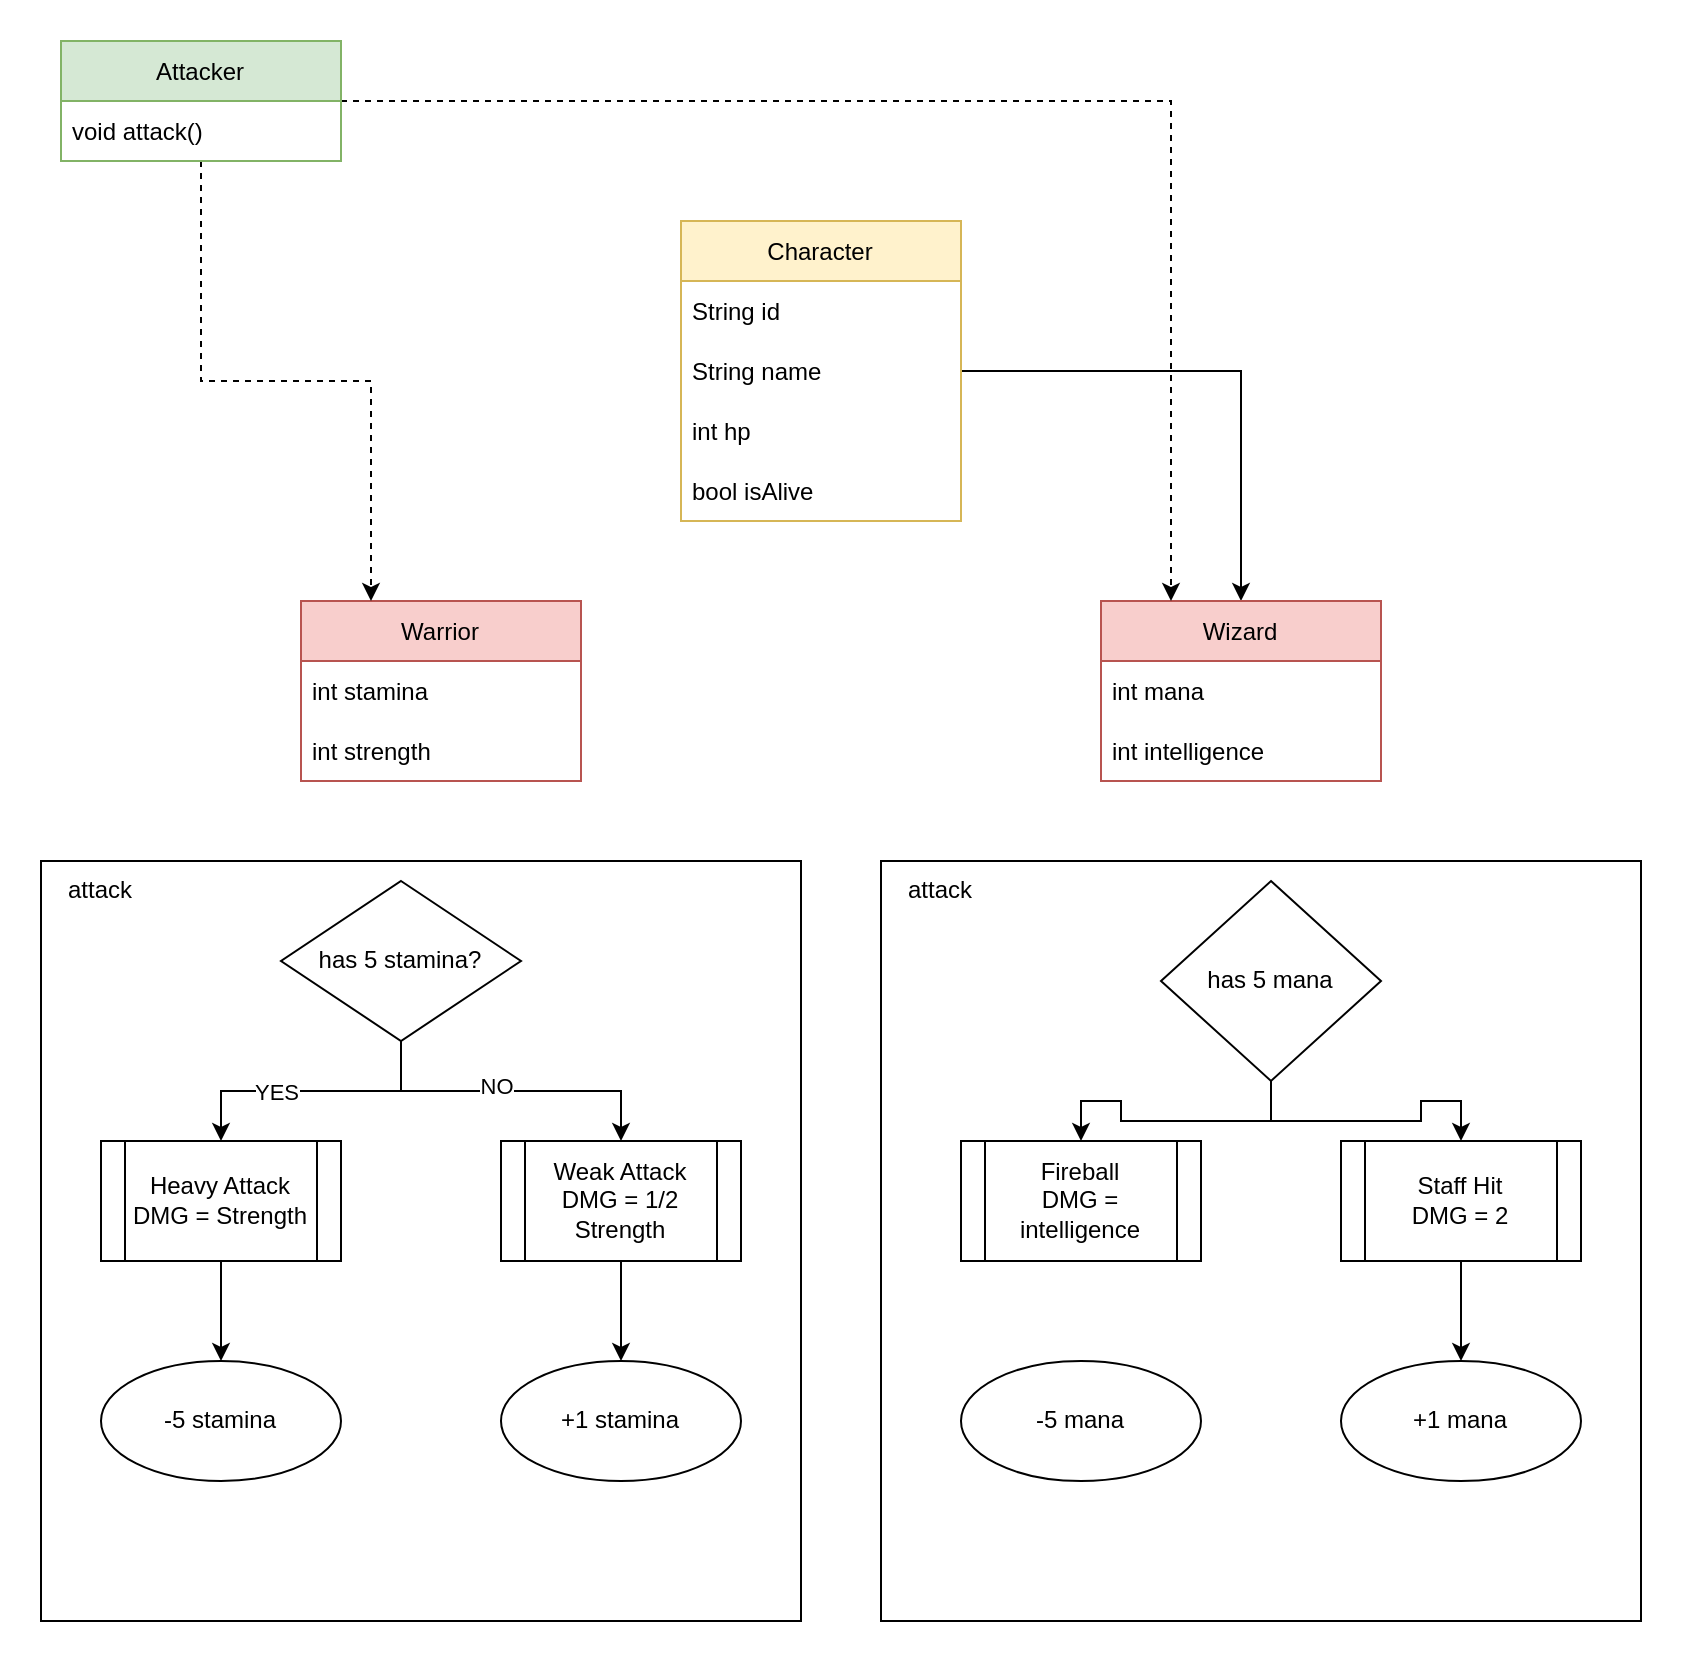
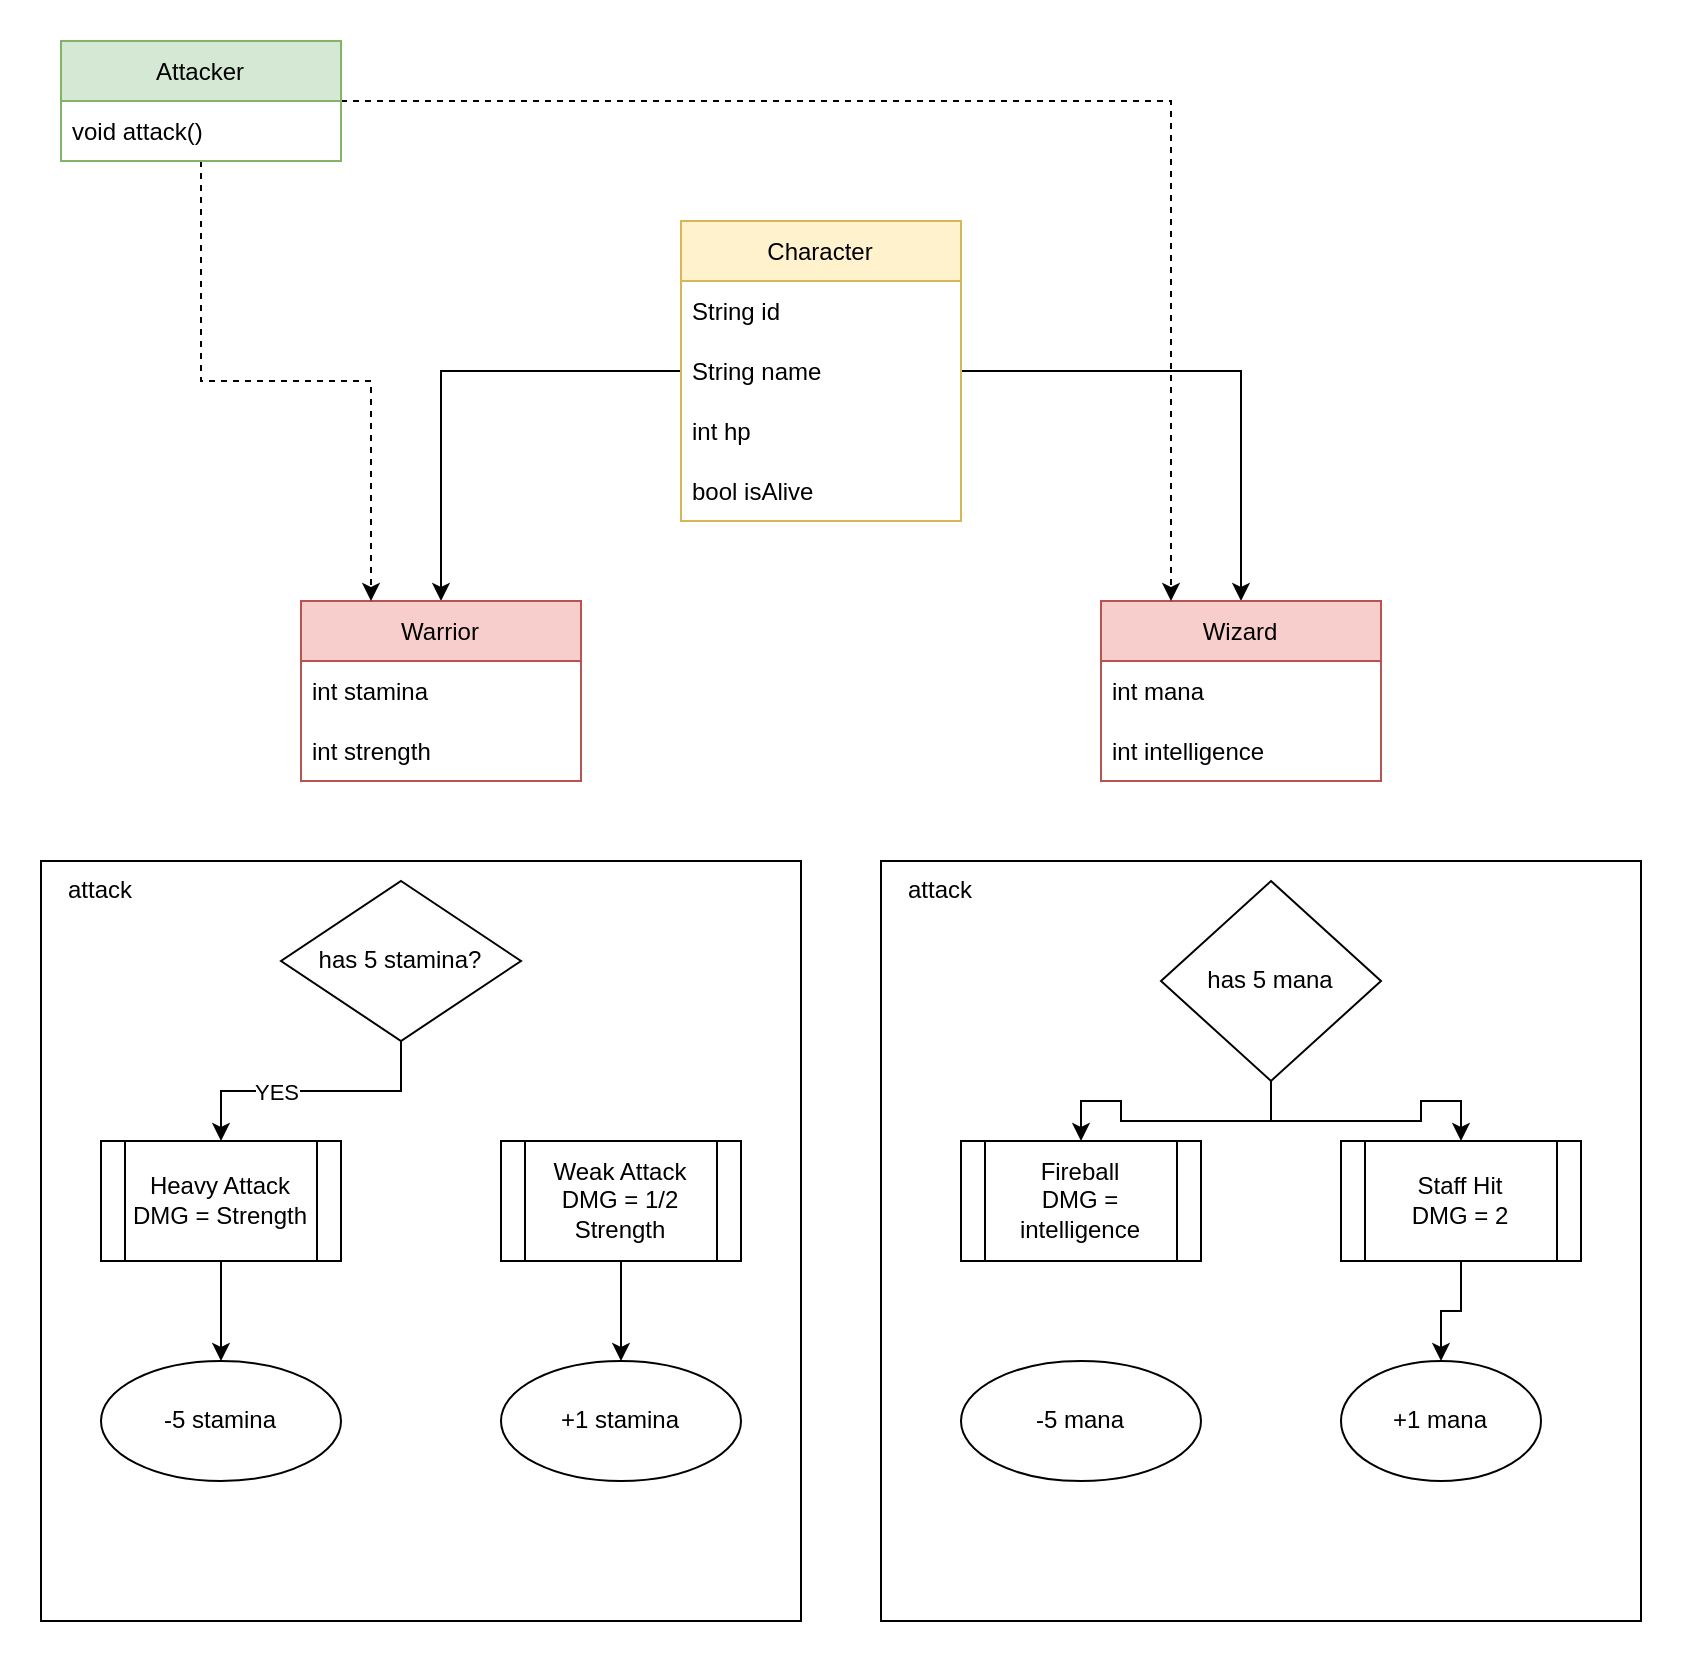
edge "Character" -> "Warrior": added
edge "has 5 stamina?" -> "Weak Attack DMG = 1/2 Strength": removed, label "NO"
node "+1 mana": size 240x120 -> 200x120
